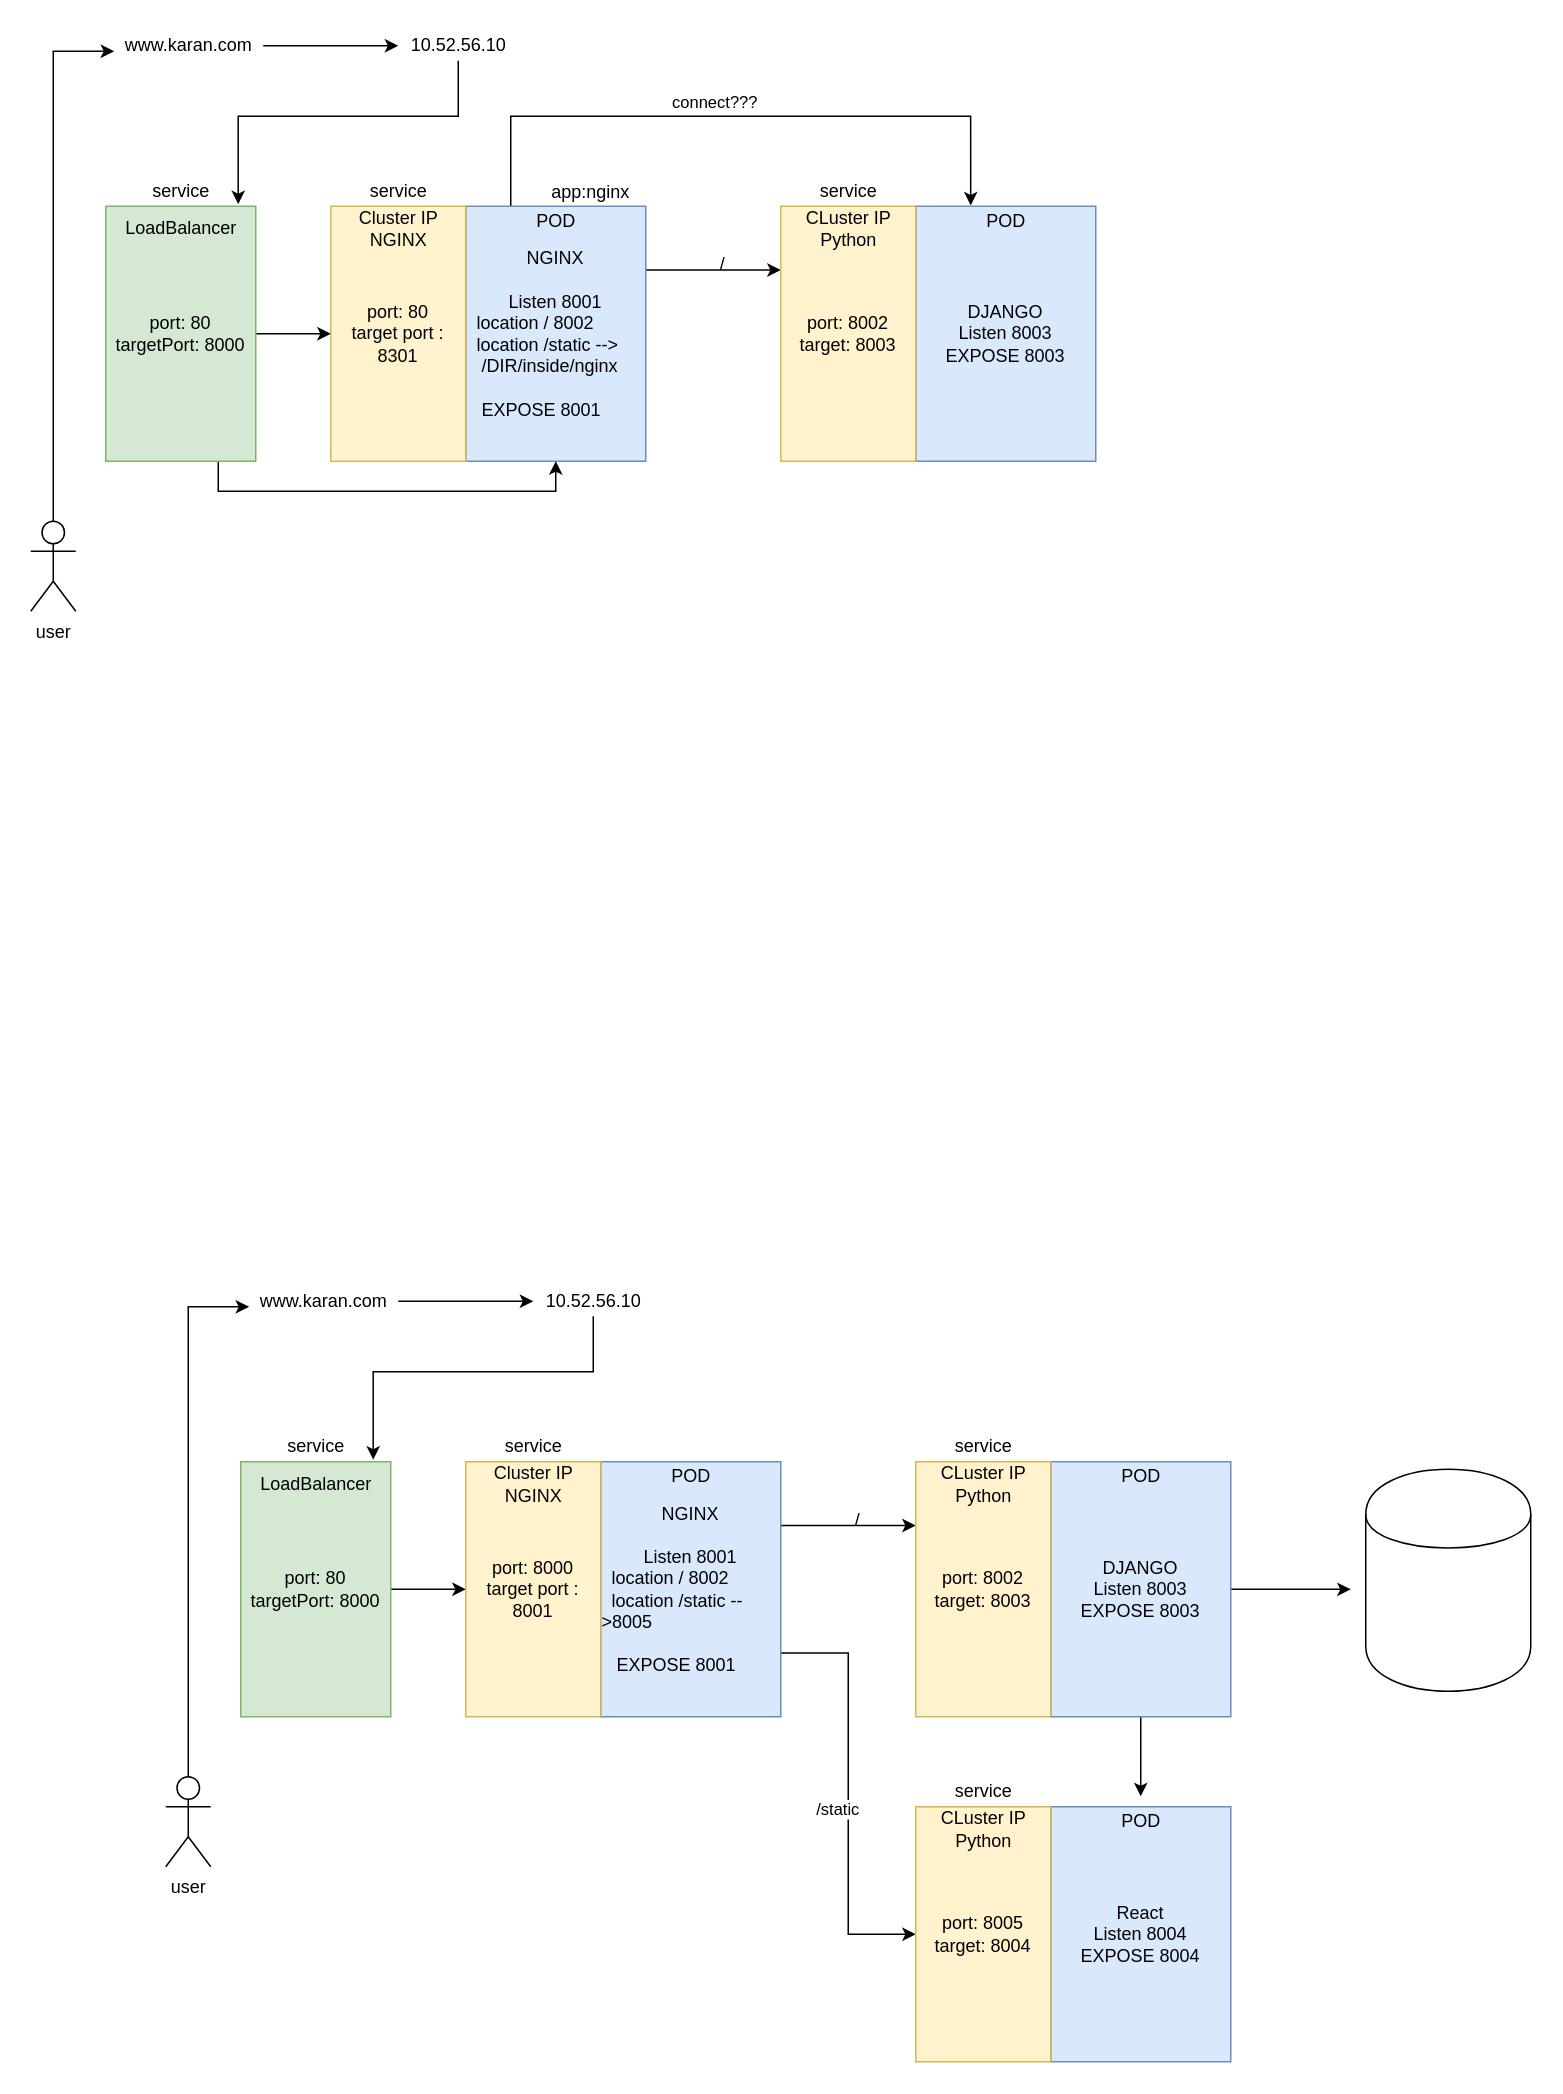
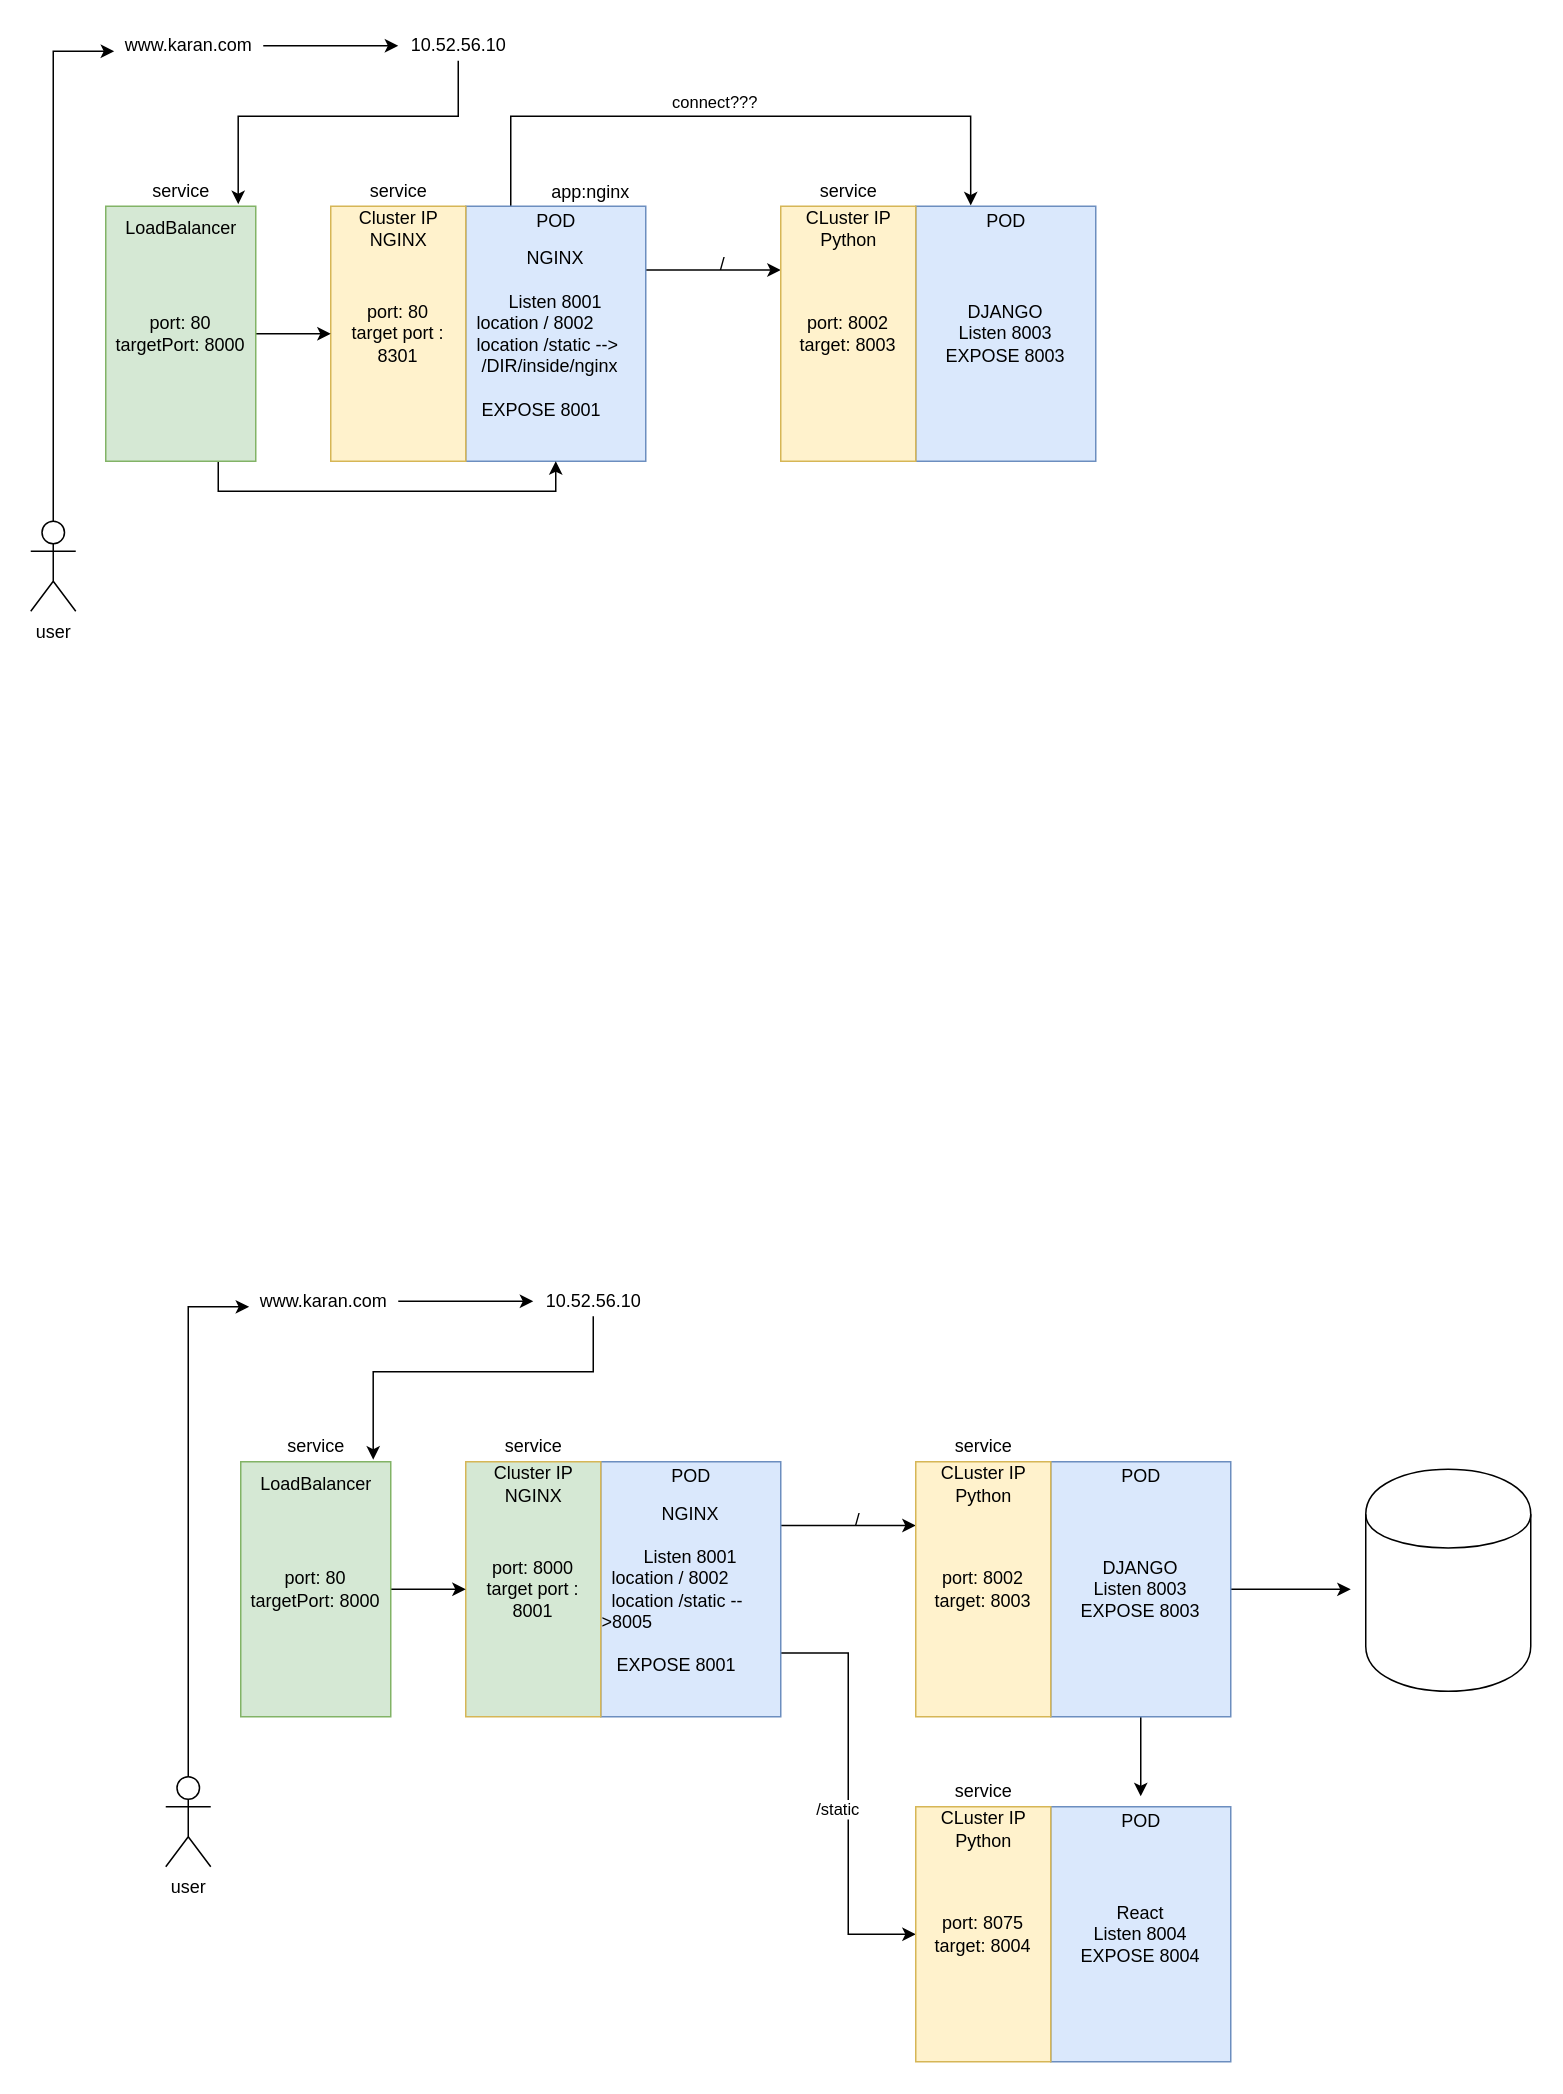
node "port: 8000 target port : 8001": fillcolor #fff2cc -> #d5e8d4
node "port: 8005 target: 8004": label "port: 8005 target: 8004" -> "port: 8075 target: 8004"
